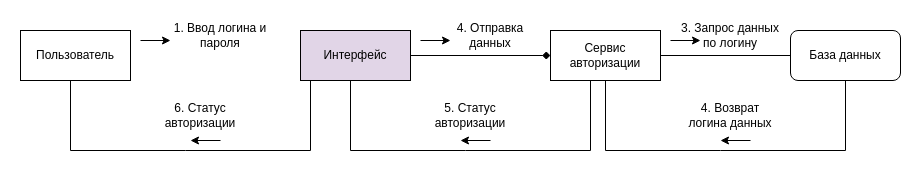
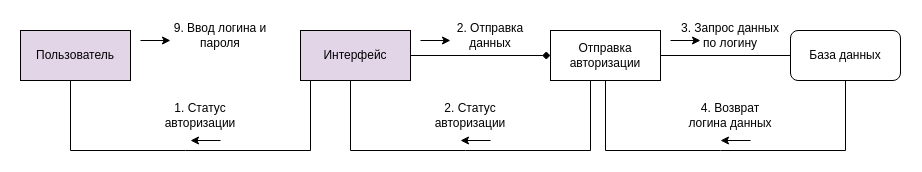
node "1. Ввод логина и пароля": label "1. Ввод логина и пароля" -> "9. Ввод логина и пароля"
node "4. Отправка данных": label "4. Отправка данных" -> "2. Отправка данных"
node "Пользователь": fillcolor #ffffff -> #e1d5e7
node "Сервис авторизации": label "Сервис авторизации" -> "Отправка авторизации"
node "6. Статус авторизации": label "6. Статус авторизации" -> "1. Статус авторизации"
node "5. Статус авторизации": label "5. Статус авторизации" -> "2. Статус авторизации"
